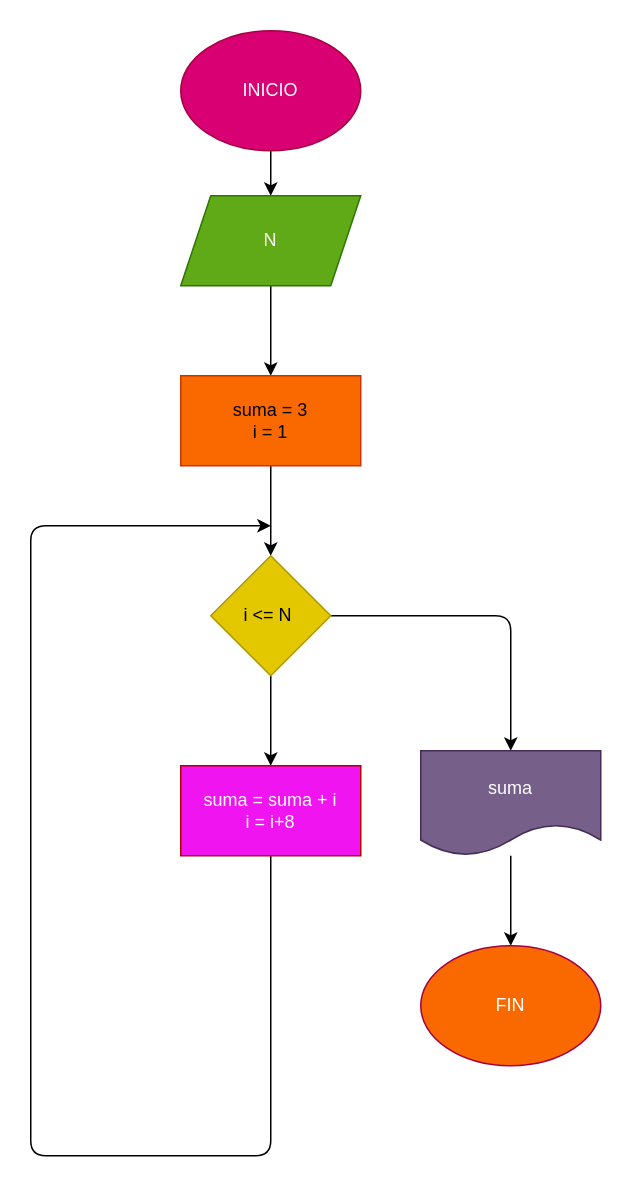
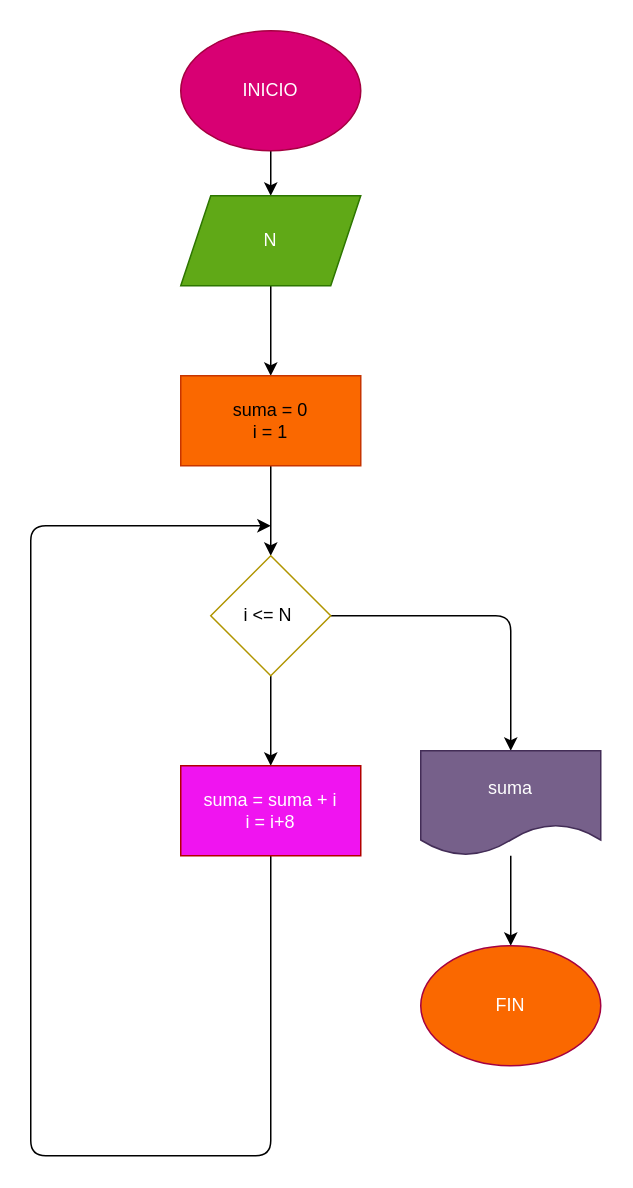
node "suma = 3 i = 1": label "suma = 3 i = 1" -> "suma = 0 i = 1"
node "i <= N": fillcolor #e3c800 -> #ffffff
